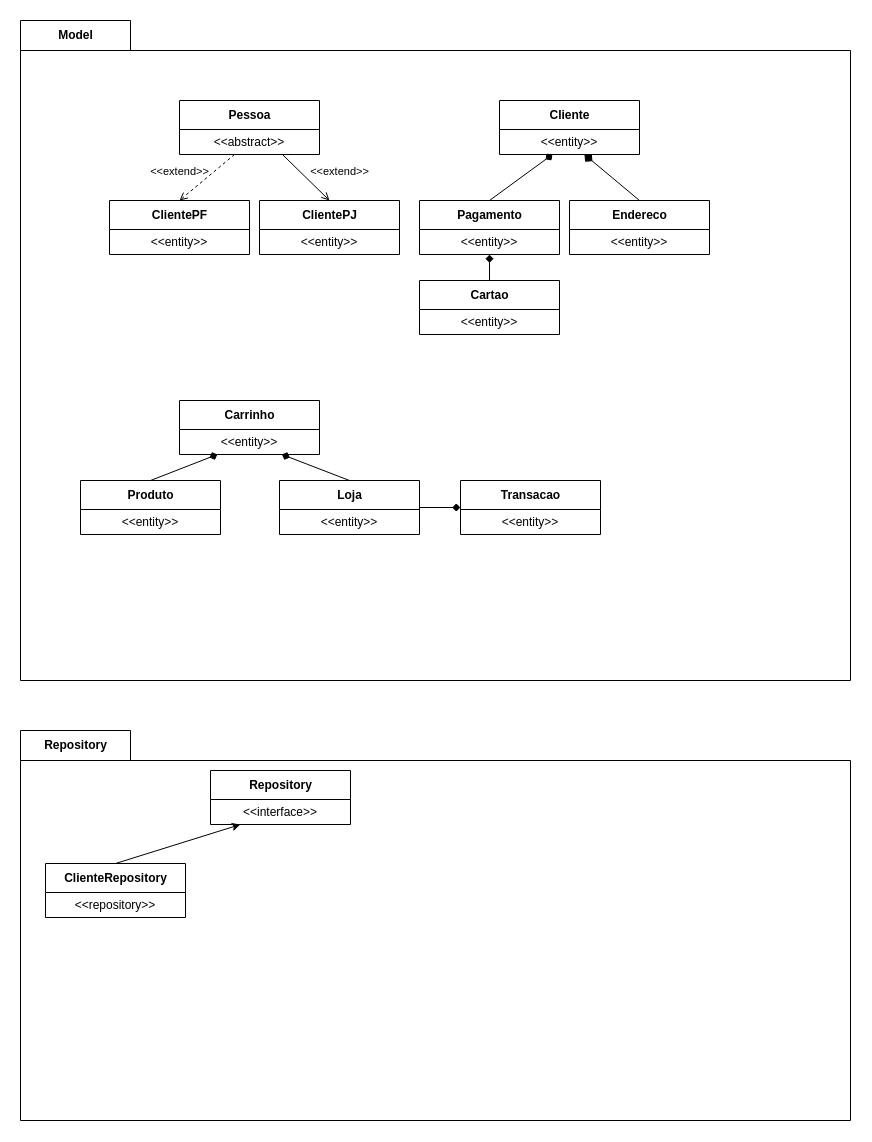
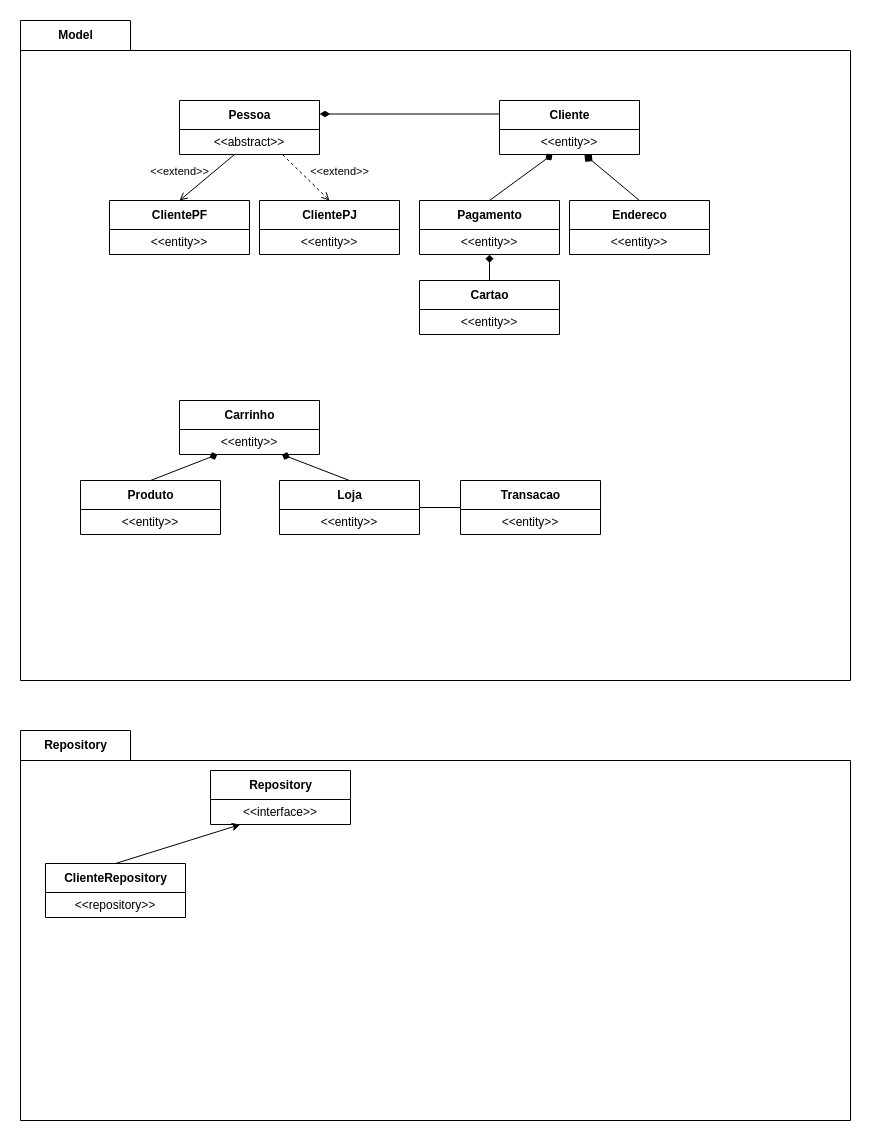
edge "Cliente" -> "Pessoa": added
edge "<<abstract>>" -> "ClientePJ": style solid -> dashed
edge "<<abstract>>" -> "ClientePF": style dashed -> solid
edge "Loja" -> "Transacao": arrowhead diamond -> none
